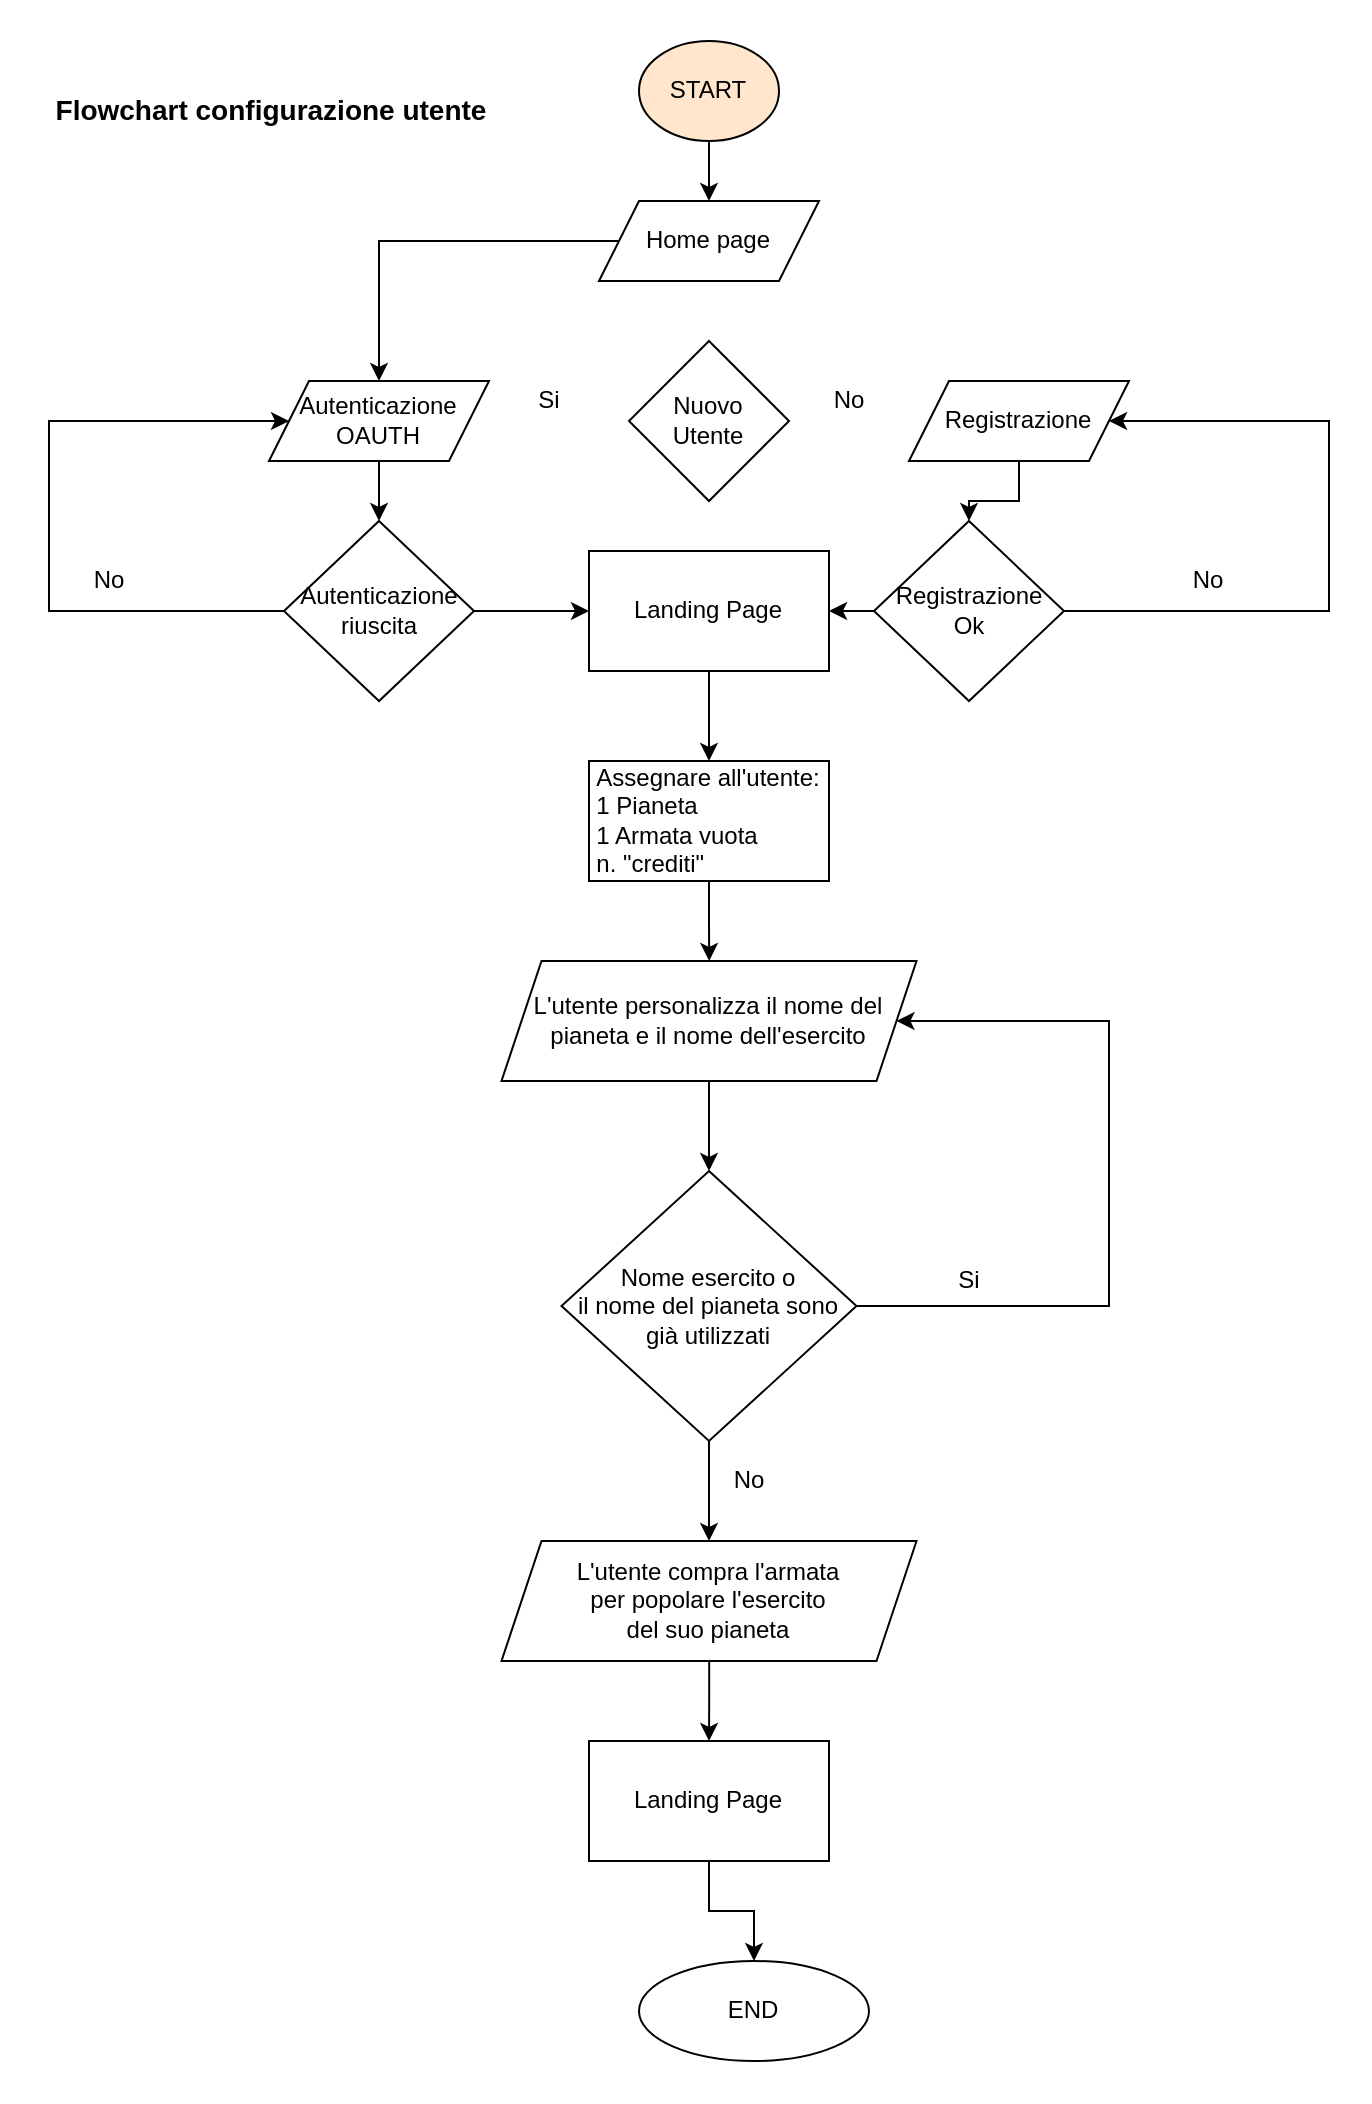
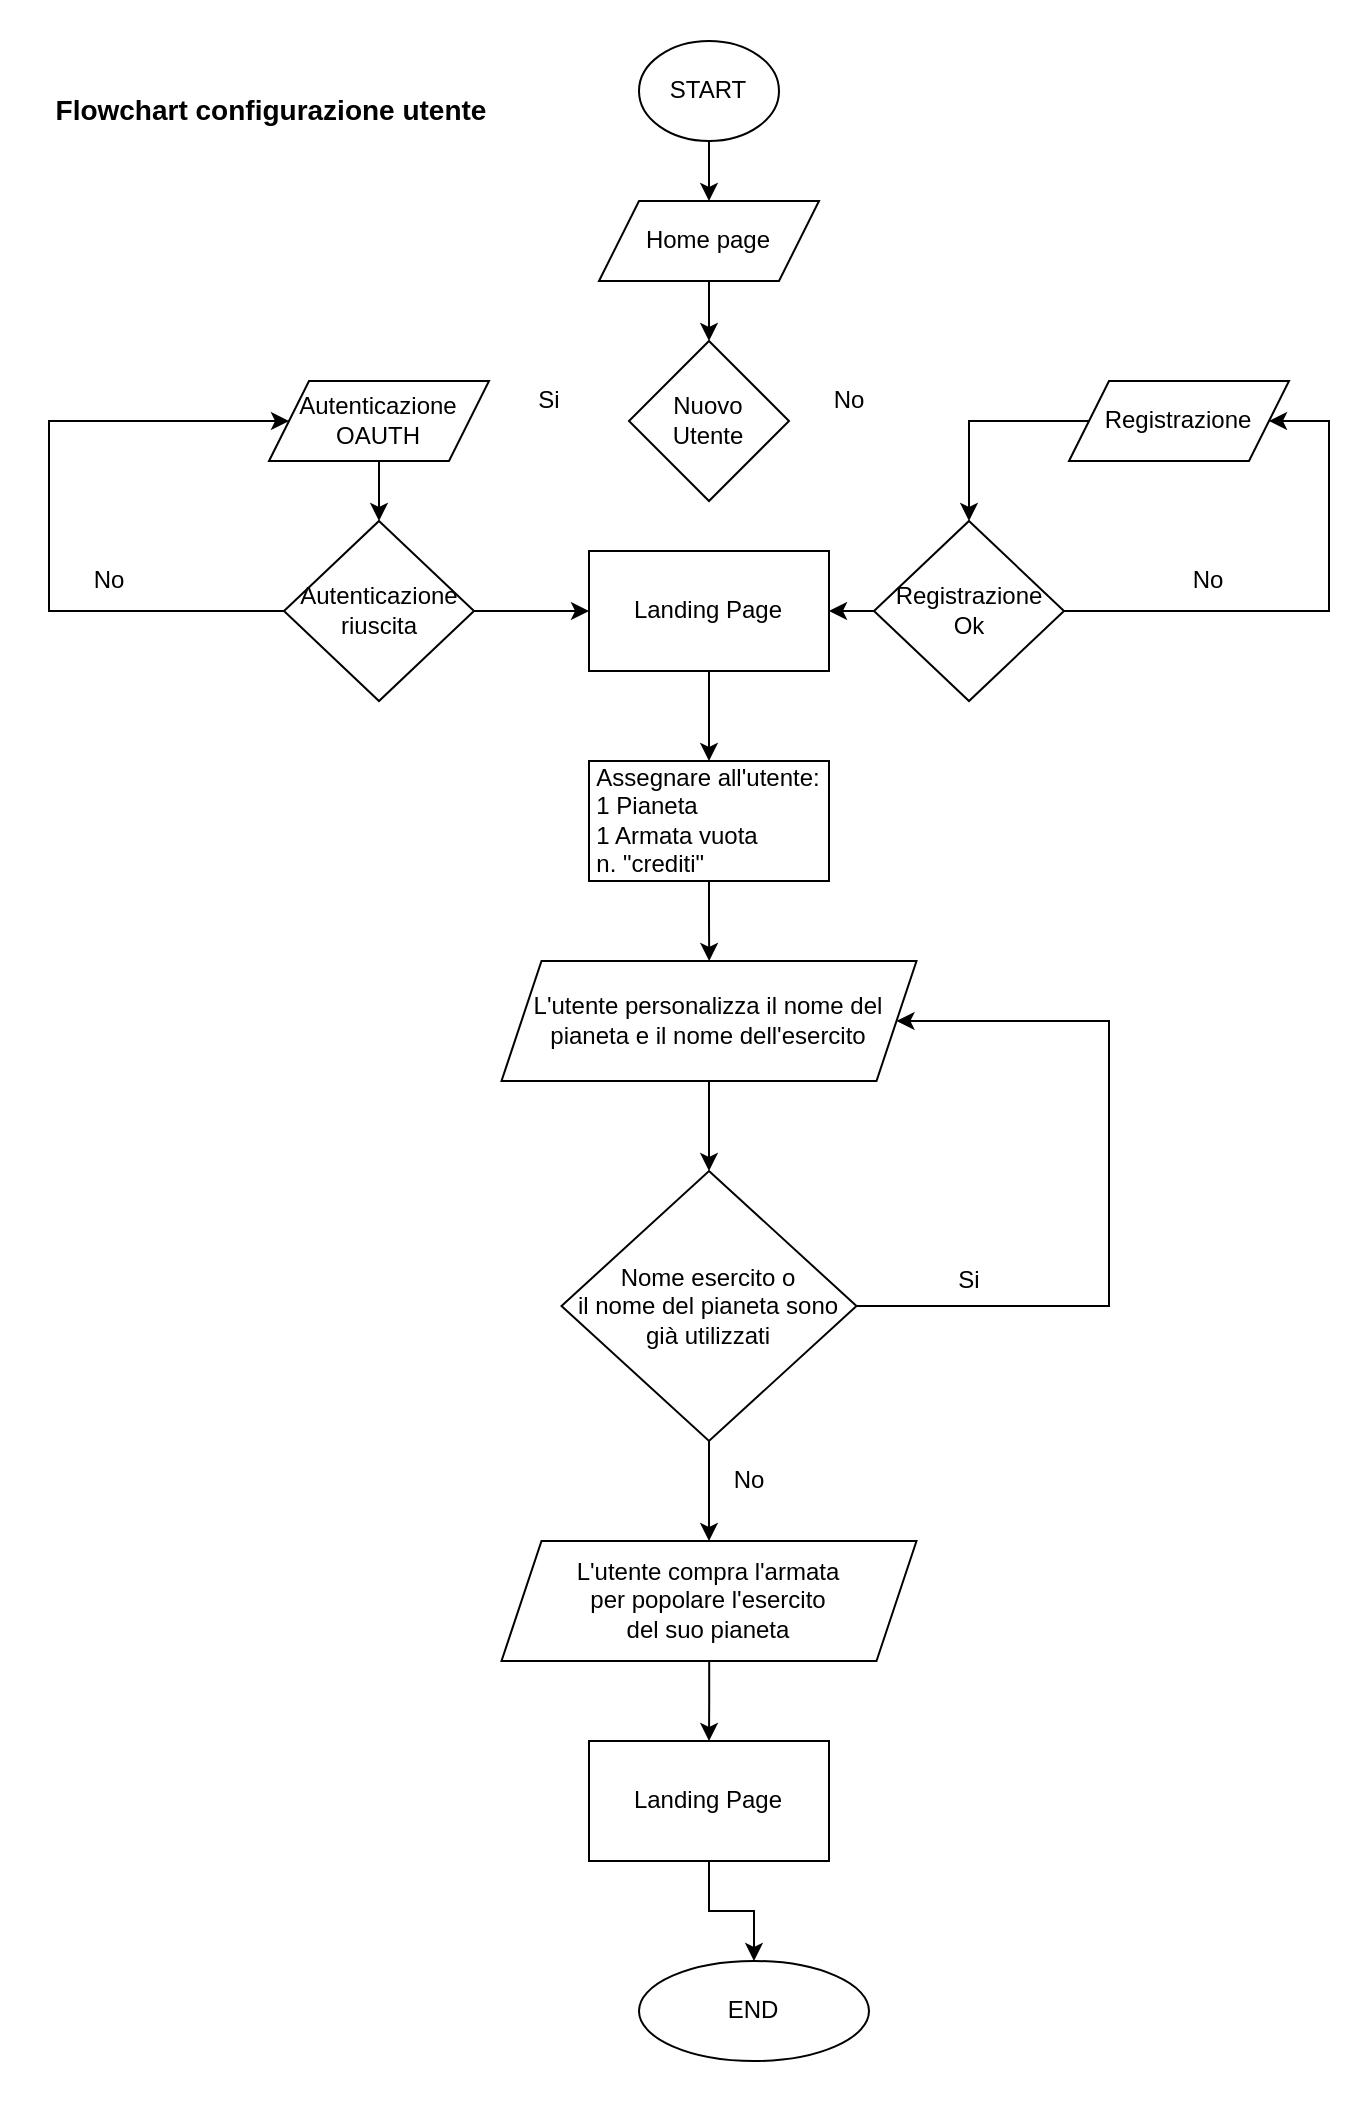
node "START": fillcolor #ffe6cc -> #ffffff
edge "Home page" -> "Autenticazione OAUTH": now "Home page" -> "Nuovo Utente"
node "Registrazione": moved (1019, 421) -> (1179, 421)
